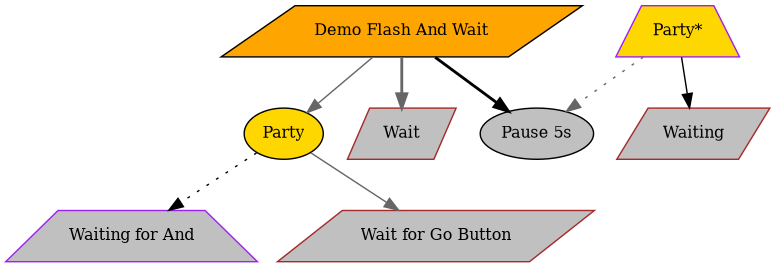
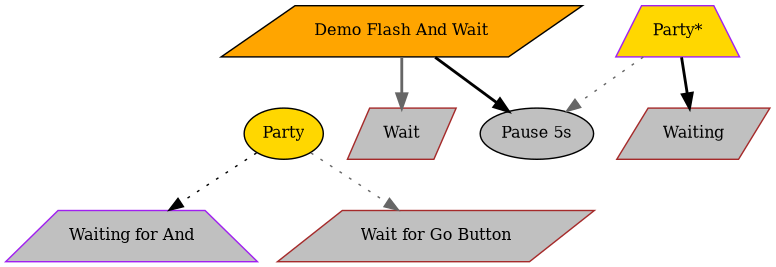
edge "Party*" -> "Waiting": style solid -> bold
edge "Demo Flash And Wait" -> "Party": removed
edge "Party" -> "Wait for Go Button": style solid -> dotted
